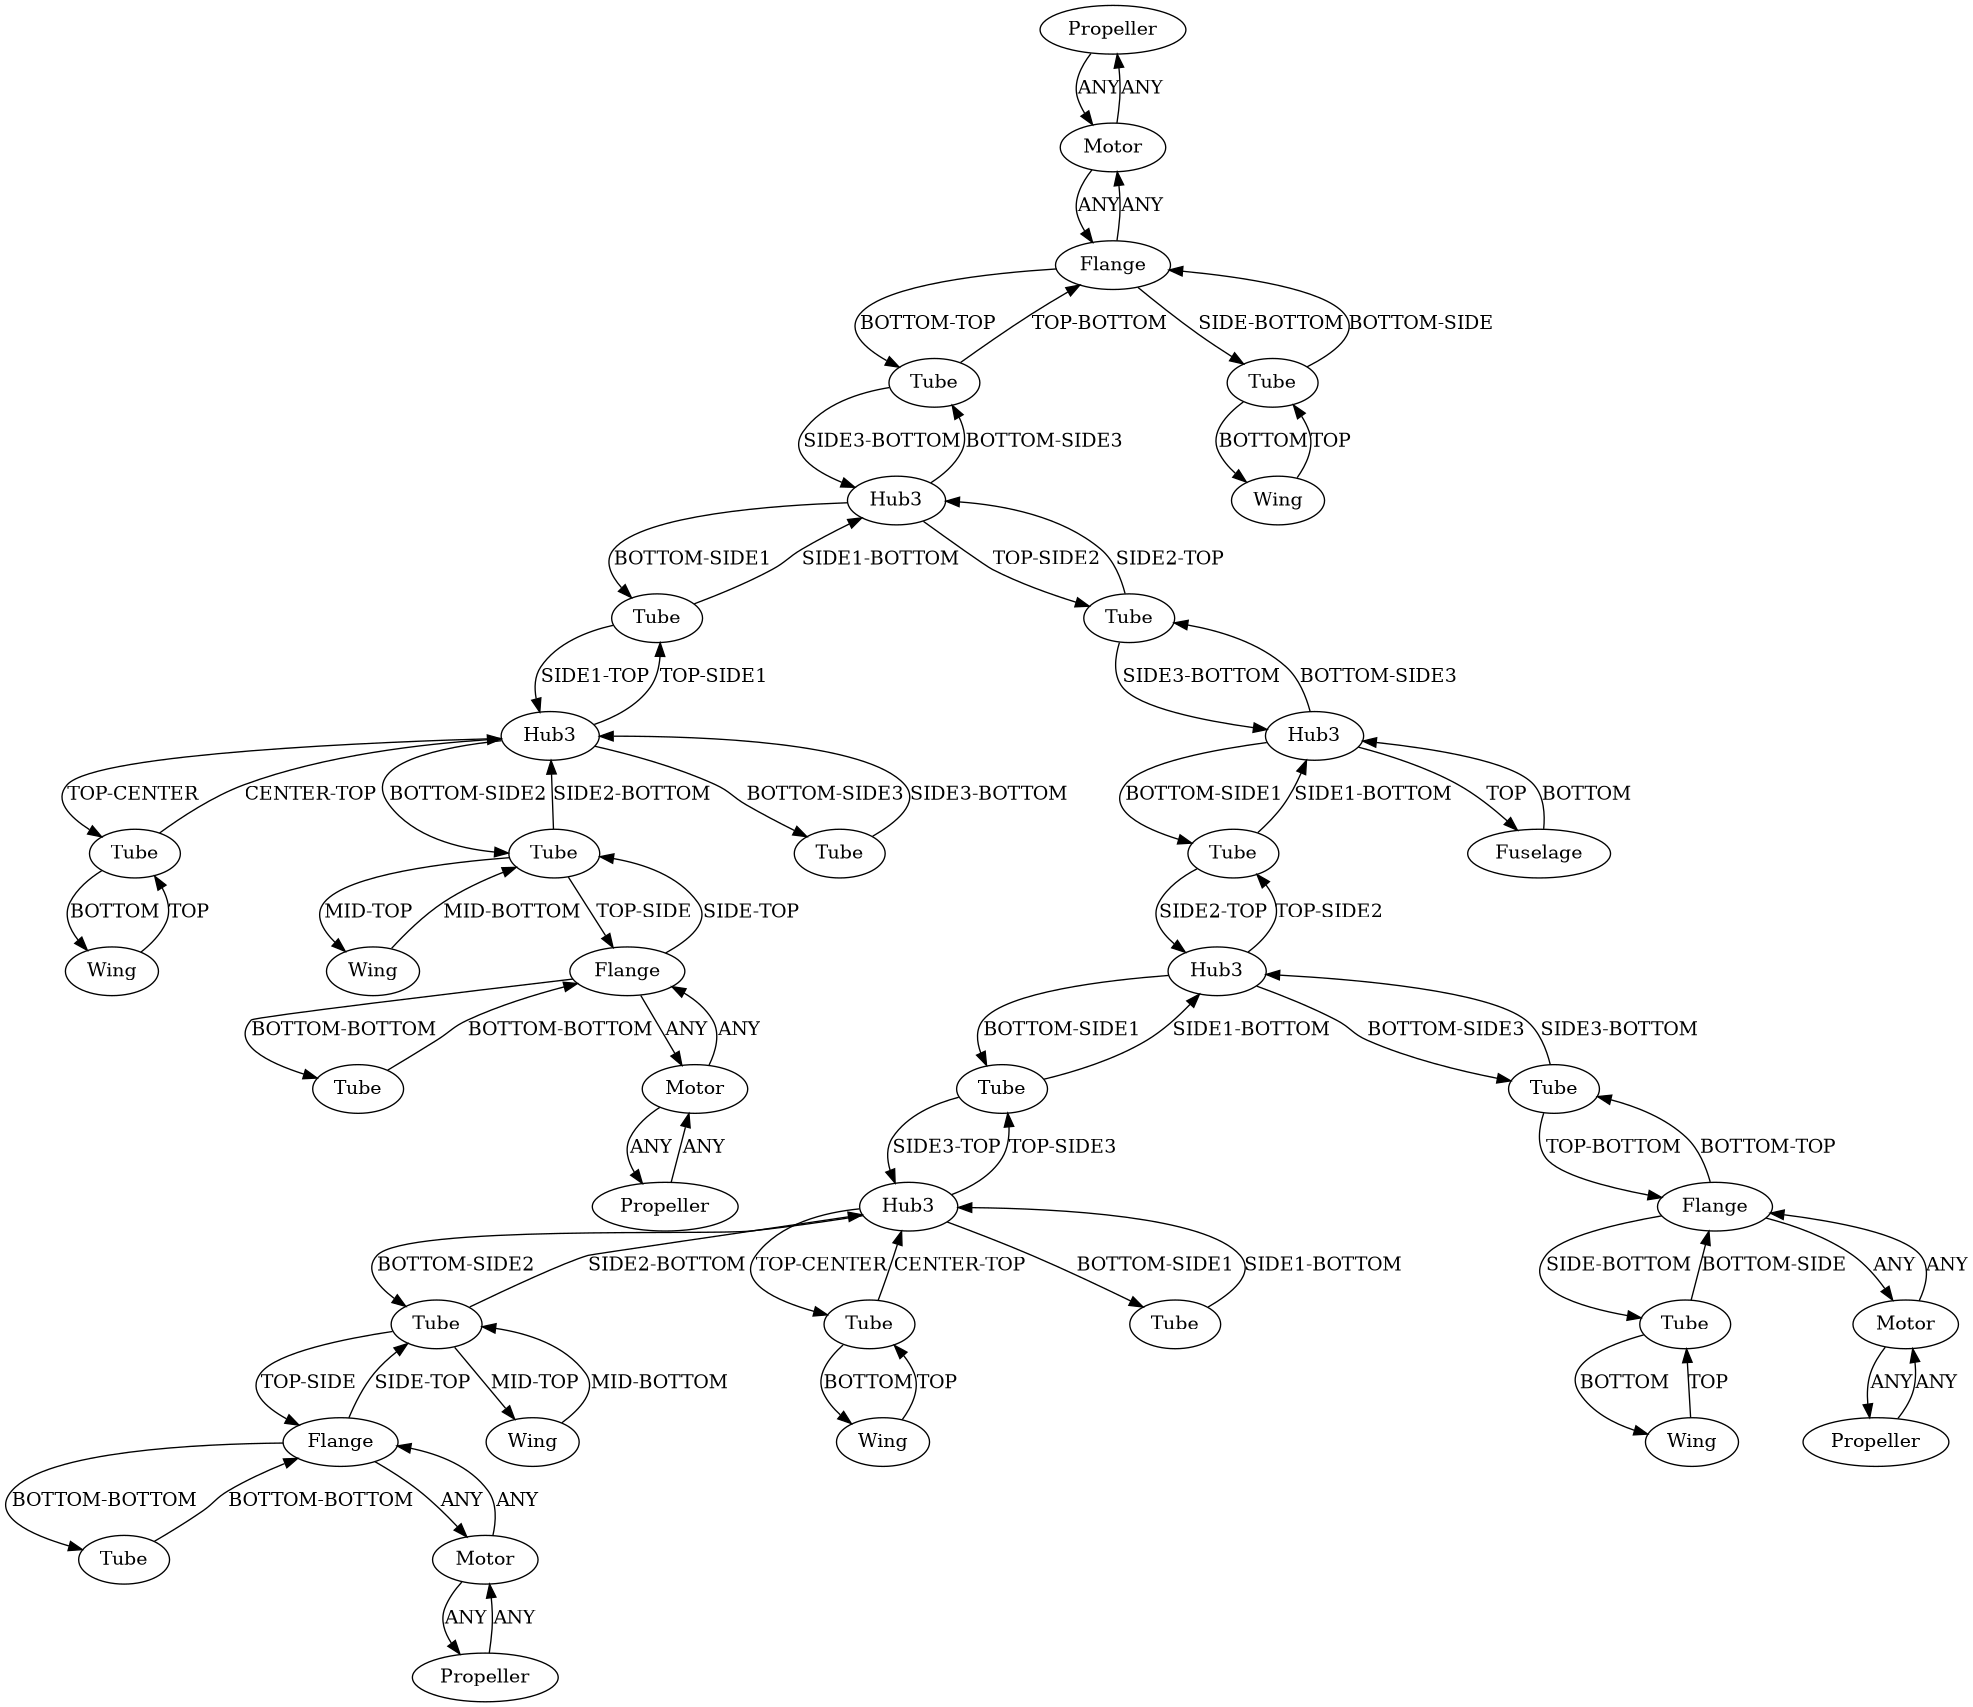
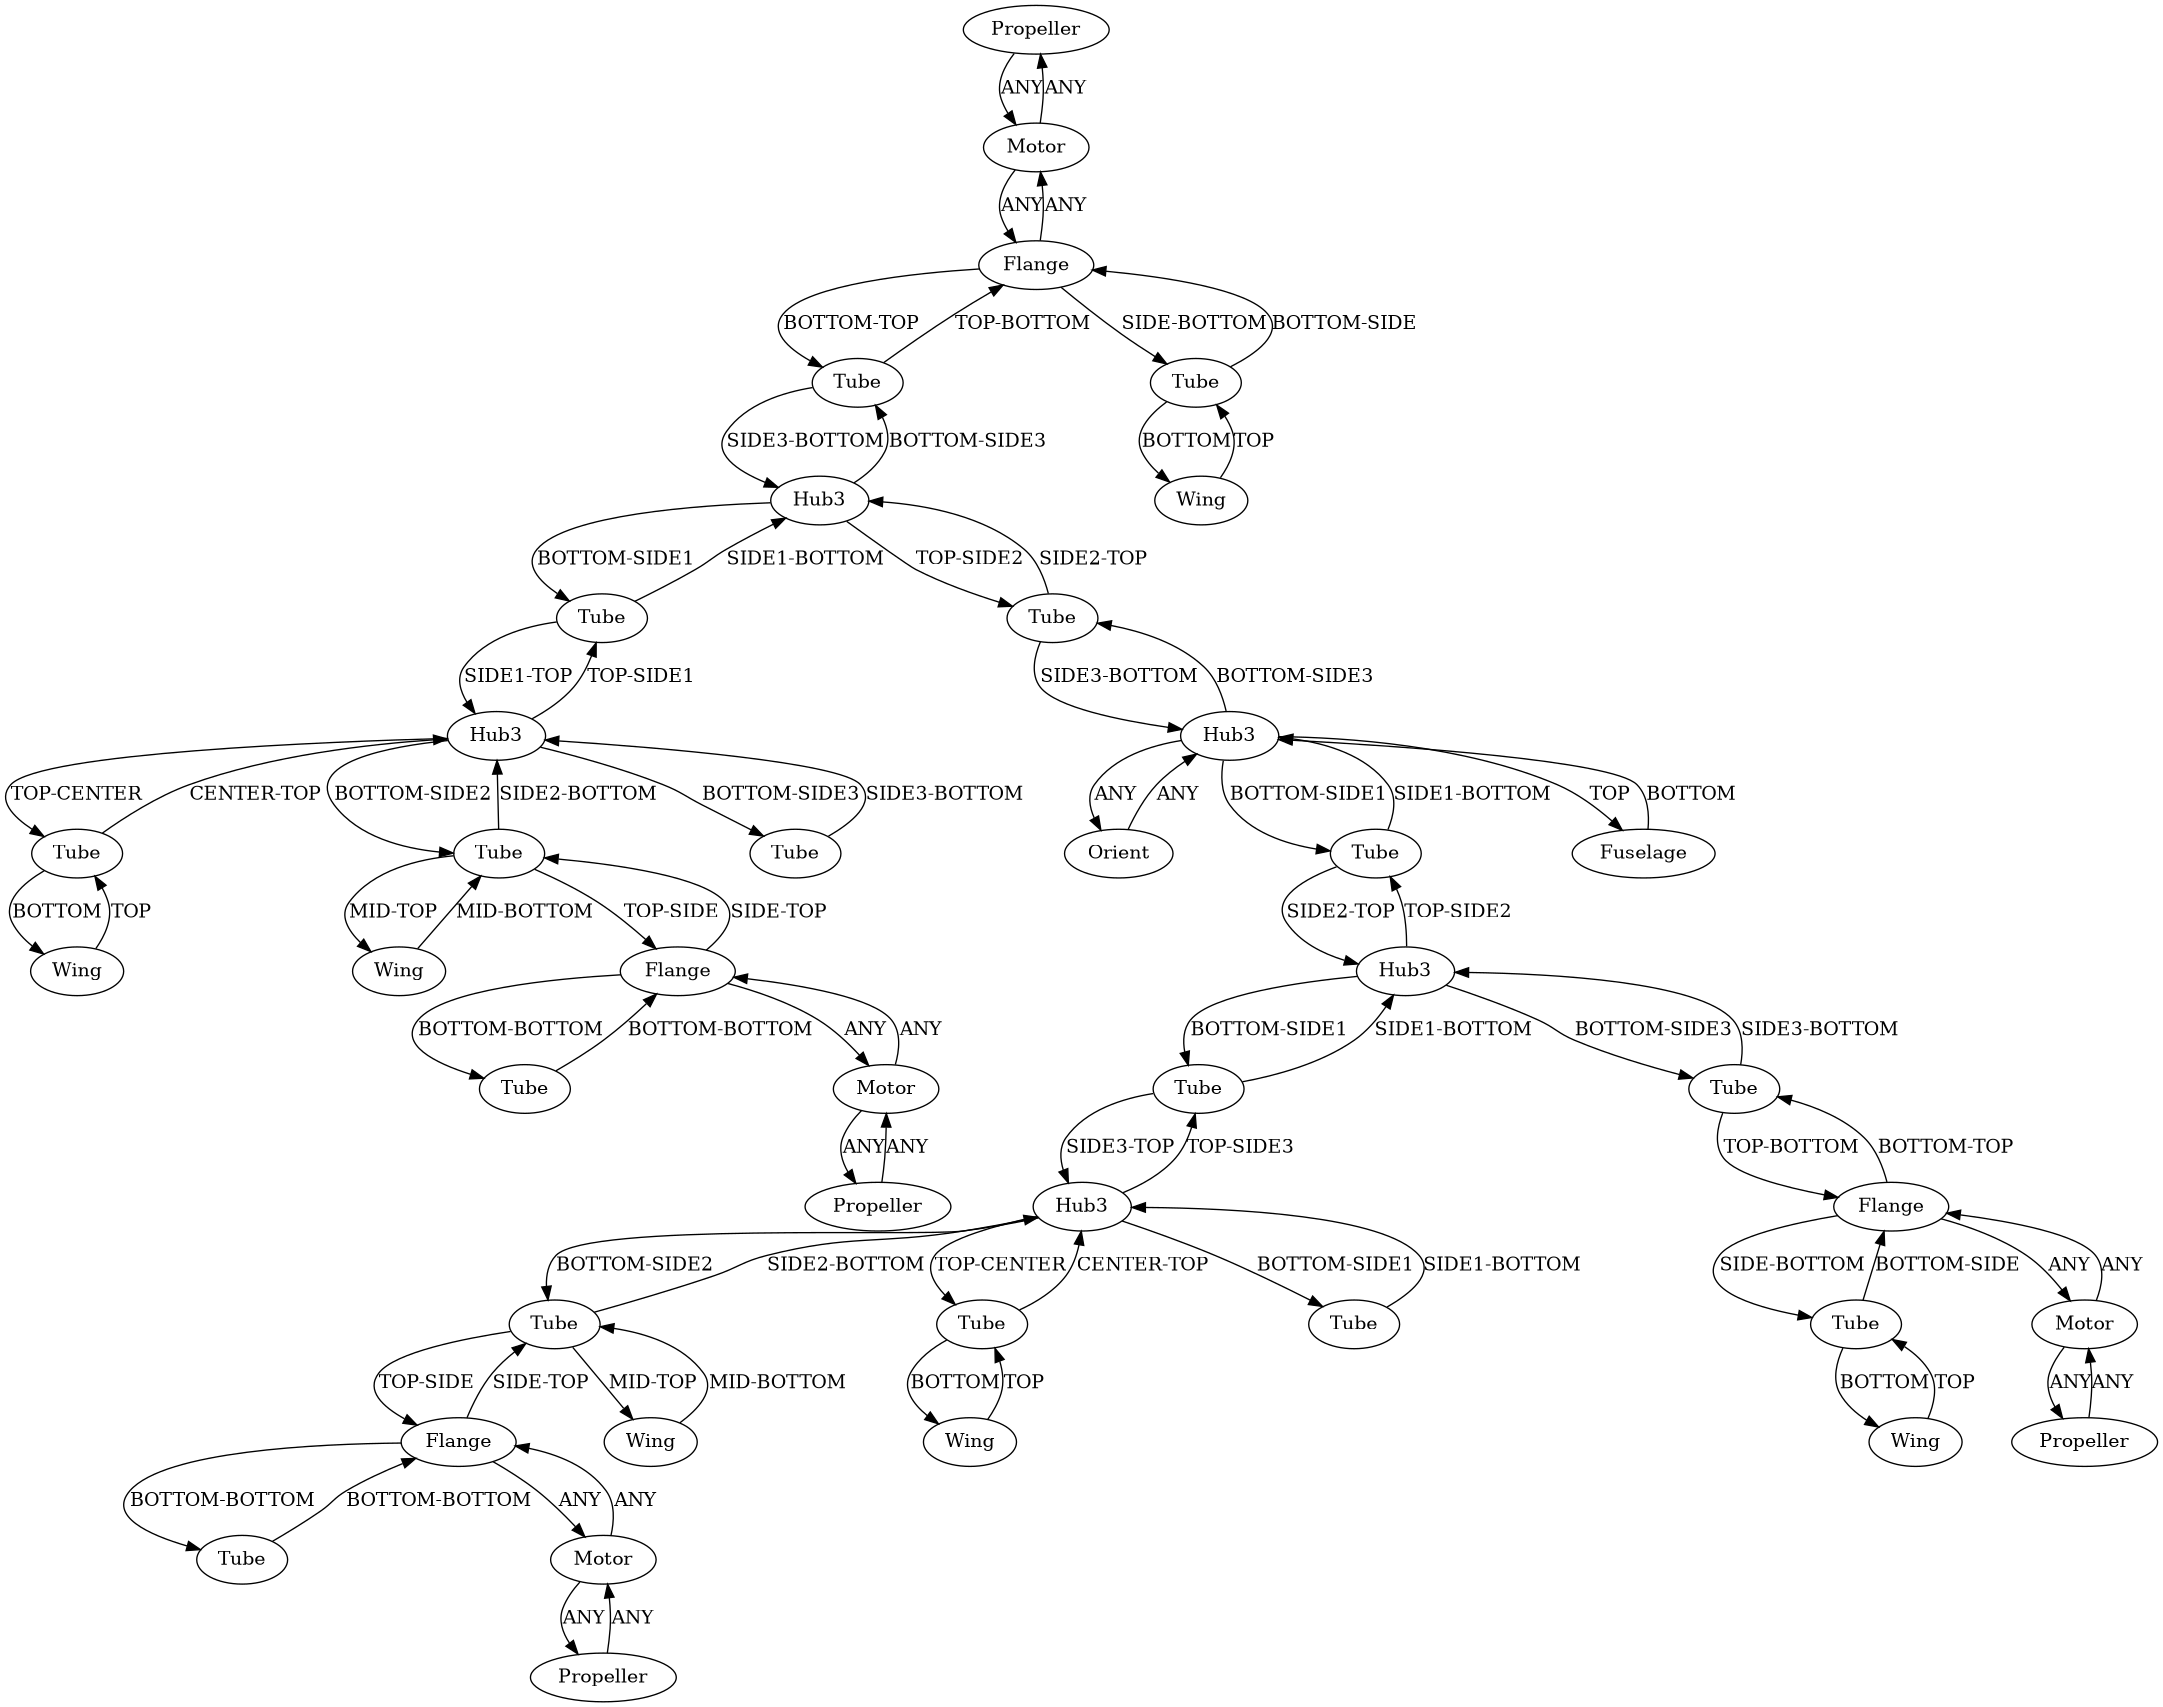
node "Orient": added
